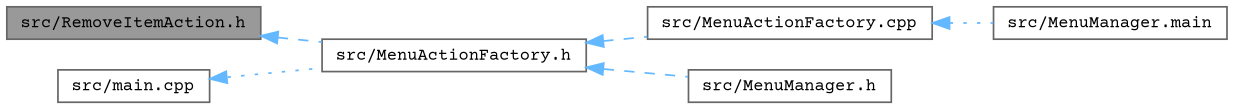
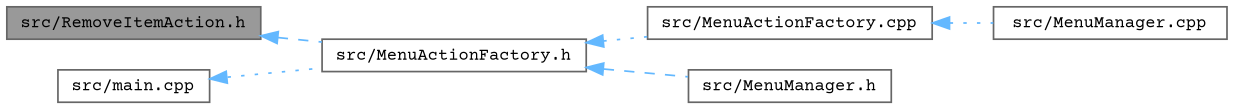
node "src/MenuManager.main": label "src/MenuManager.main" -> "src/MenuManager.cpp"
edge "src/MenuActionFactory.cpp" -> "src/MenuActionFactory.h": style dashed -> dotted
